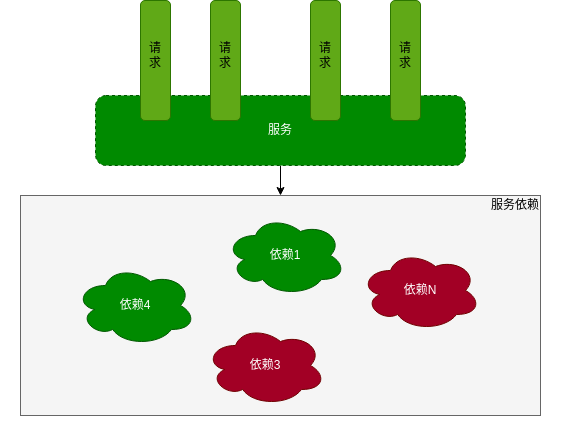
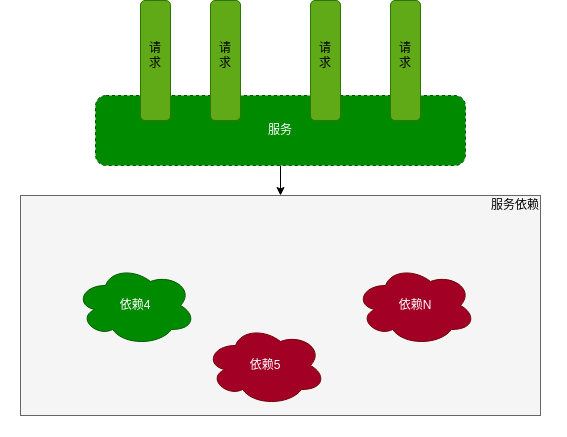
node "依赖1": removed
node "依赖N": moved (421, 291) -> (416, 306)
node "依赖3": label "依赖3" -> "依赖5"
